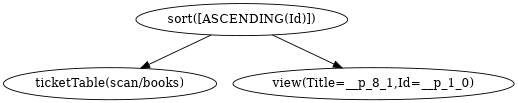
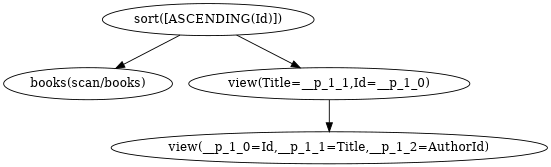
node "ticketTable(scan/books)": label "ticketTable(scan/books)" -> "books(scan/books)"
node "view(Title=__p_8_1,Id=__p_1_0)": label "view(Title=__p_8_1,Id=__p_1_0)" -> "view(Title=__p_1_1,Id=__p_1_0)"
node "view(__p_1_0=Id,__p_1_1=Title,__p_1_2=AuthorId)": added
